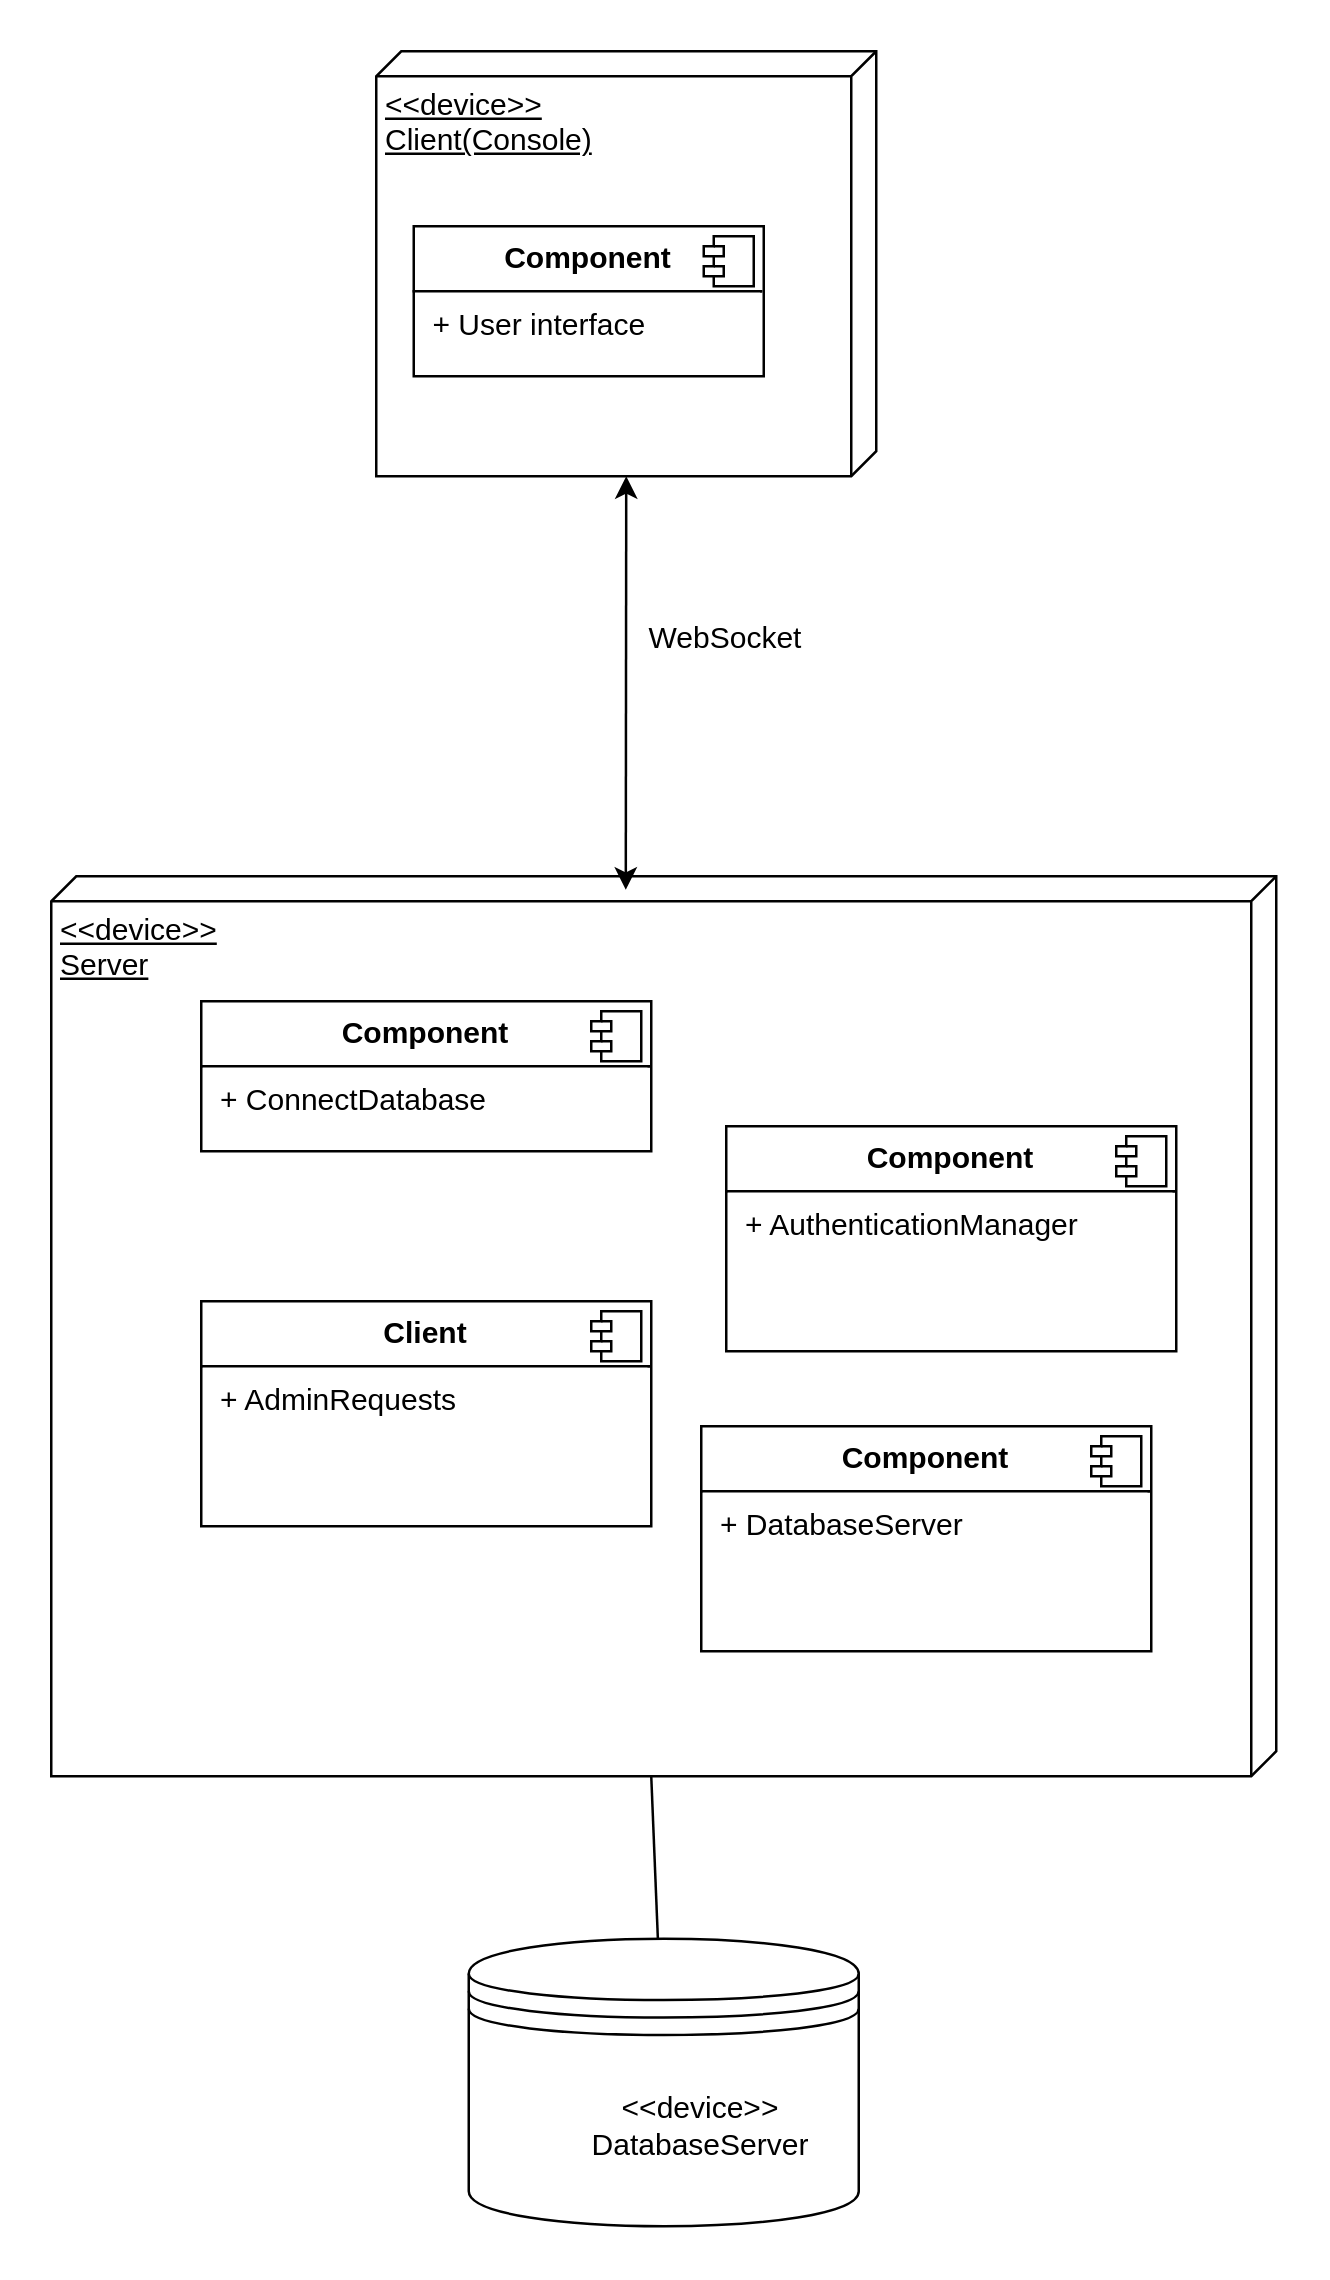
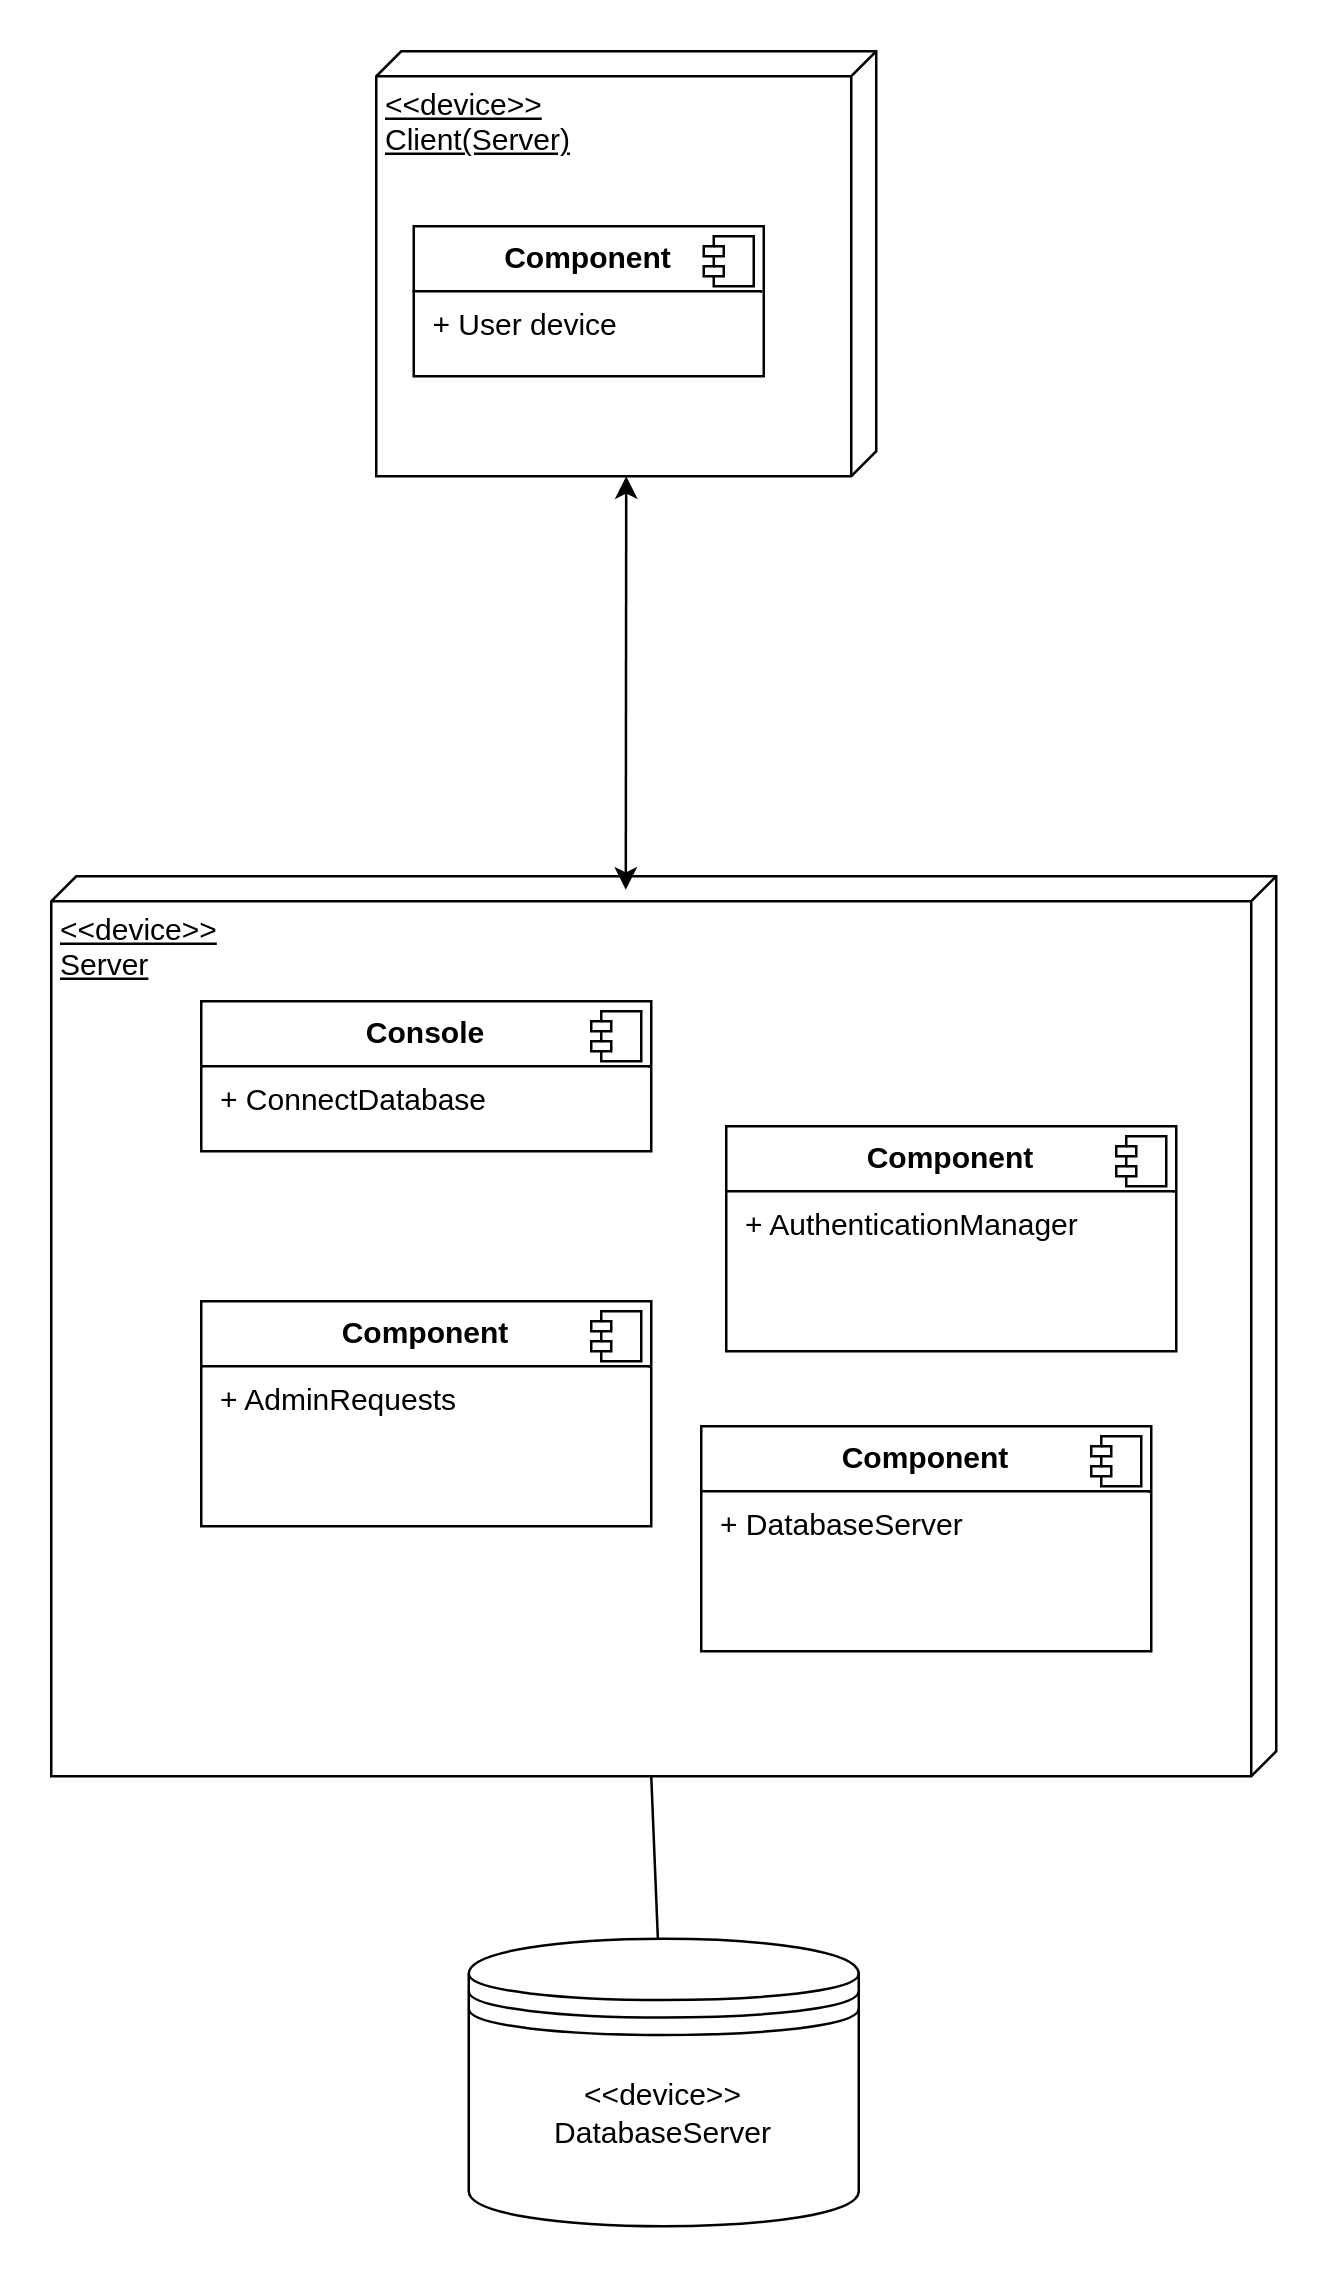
node "<<device>> Client(Console)": label "<<device>> Client(Console)" -> "<<device>> Client(Server)"
node "Component + User interface": label "Component + User interface" -> "Component + User device"
node "WebSocket": removed
node "Component + ConnectDatabase": label "Component + ConnectDatabase" -> "Console + ConnectDatabase"
node "Client + AdminRequests": label "Client + AdminRequests" -> "Component + AdminRequests"
node "<<device>> DatabaseServer": moved (701, 2126) -> (664, 2114)
